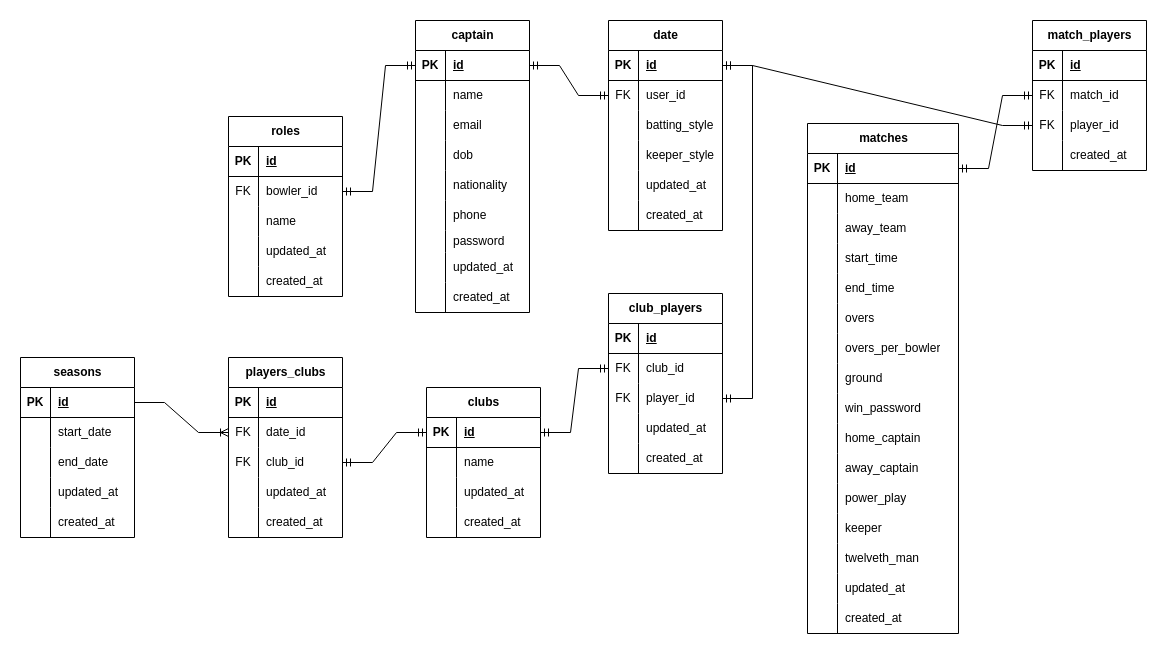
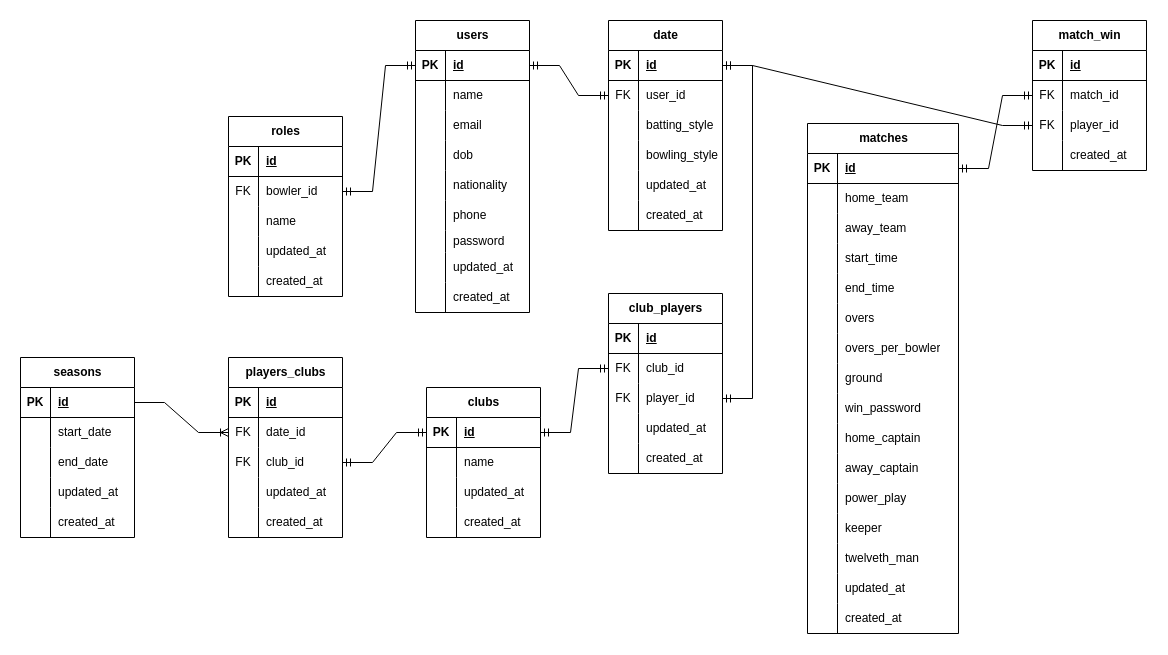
node "captain": label "captain" -> "users"
node "match_players": label "match_players" -> "match_win"
node "keeper_style": label "keeper_style" -> "bowling_style"
